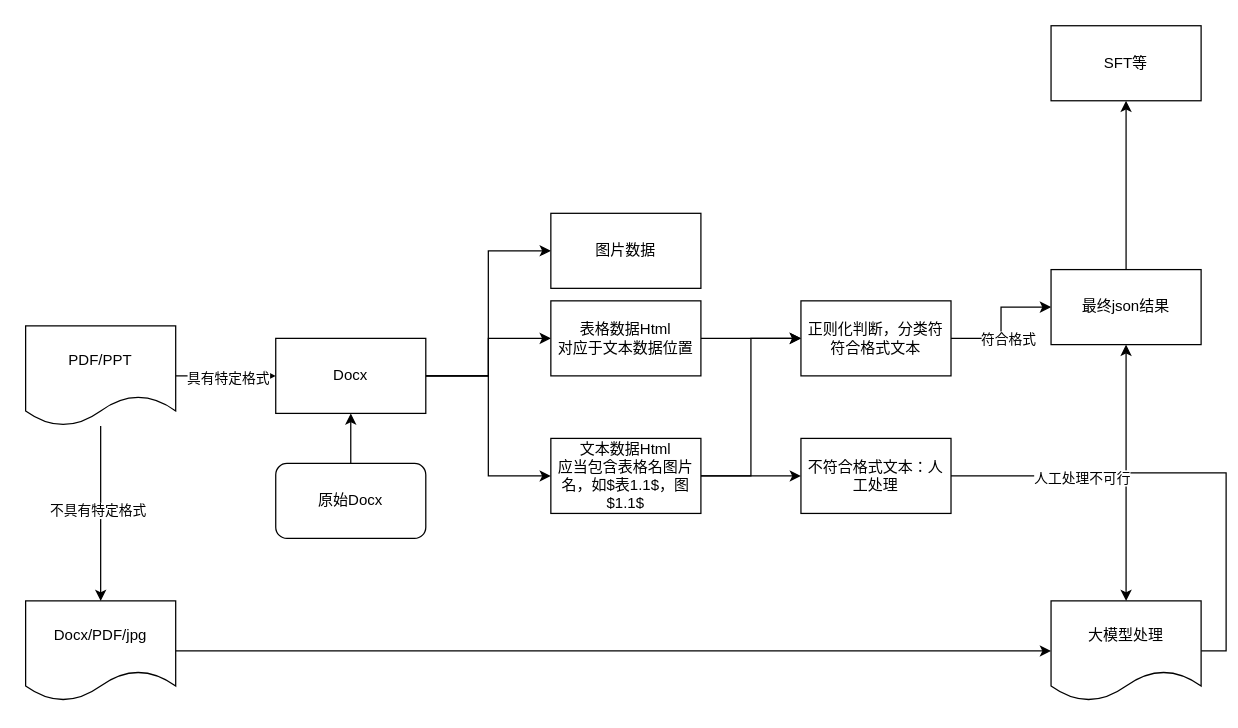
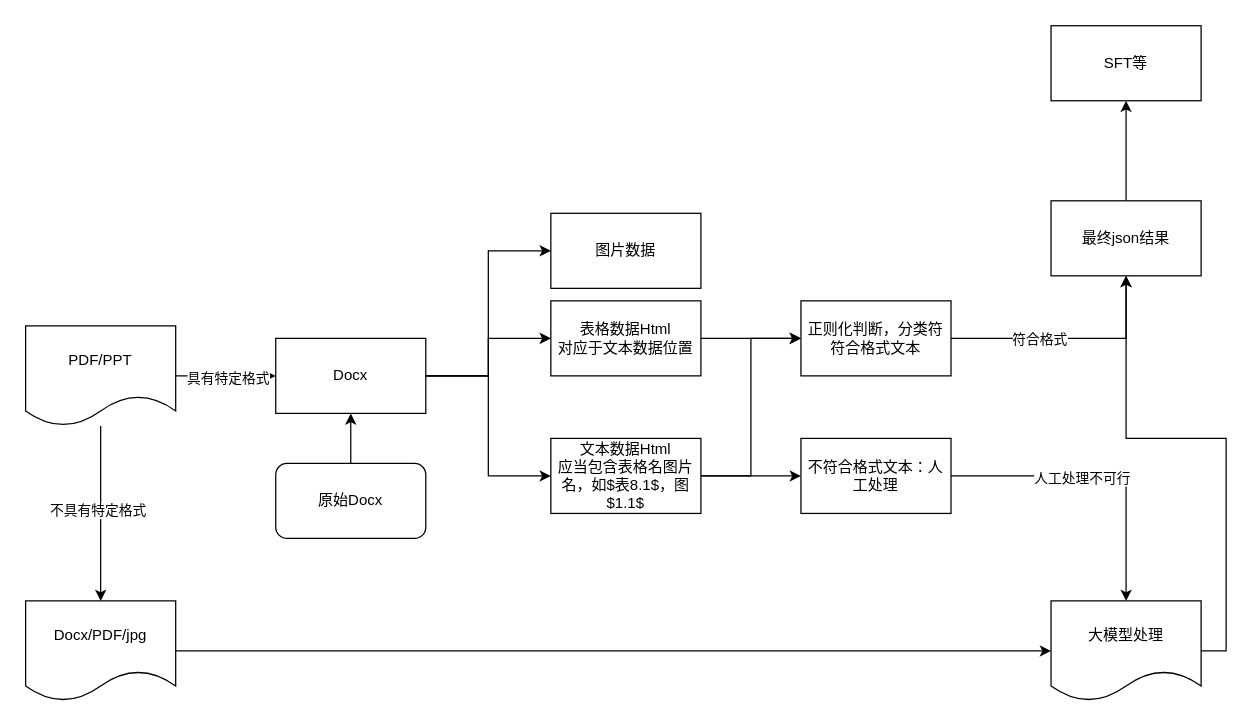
node "最终json结果": moved (1126, 307) -> (1126, 238)
node "文本数据Html 应当包含表格名图片名，如$表1.1$，图$1.1$": label "文本数据Html 应当包含表格名图片名，如$表1.1$，图$1.1$" -> "文本数据Html 应当包含表格名图片名，如$表8.1$，图$1.1$"
